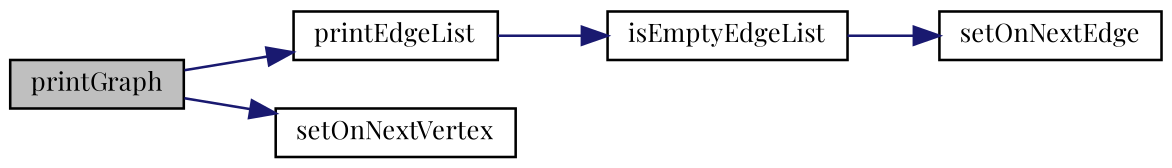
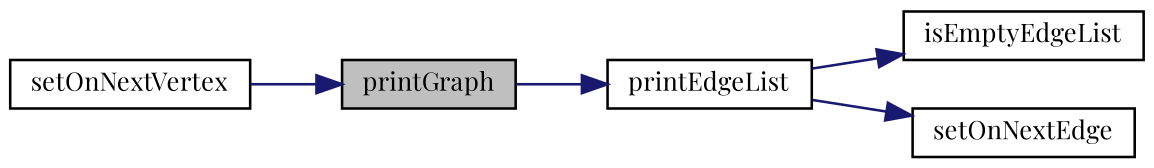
edge "isEmptyEdgeList" -> "setOnNextEdge": now "printEdgeList" -> "setOnNextEdge"
edge "printGraph" -> "setOnNextVertex": reversed
